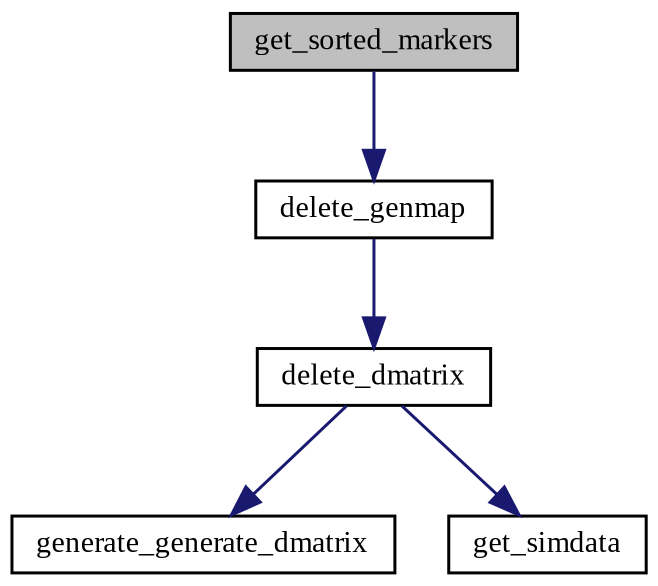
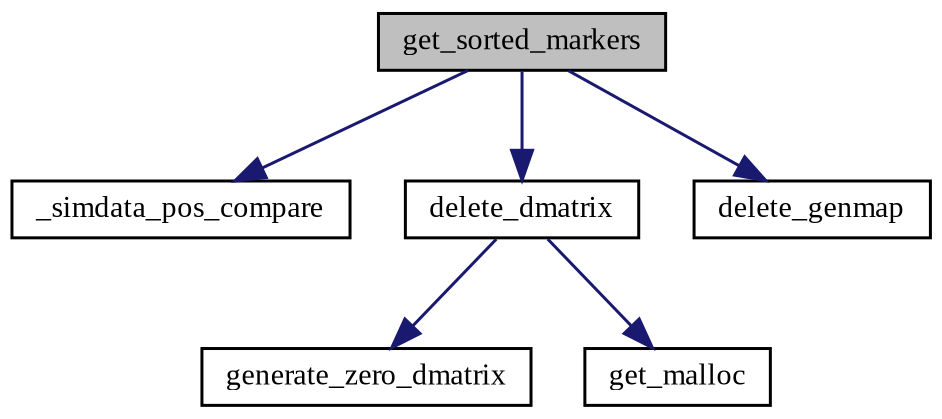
node "_simdata_pos_compare": added
edge "delete_genmap" -> "delete_dmatrix": now "get_sorted_markers" -> "delete_dmatrix"
node "generate_generate_dmatrix": label "generate_generate_dmatrix" -> "generate_zero_dmatrix"
node "get_simdata": label "get_simdata" -> "get_malloc"
